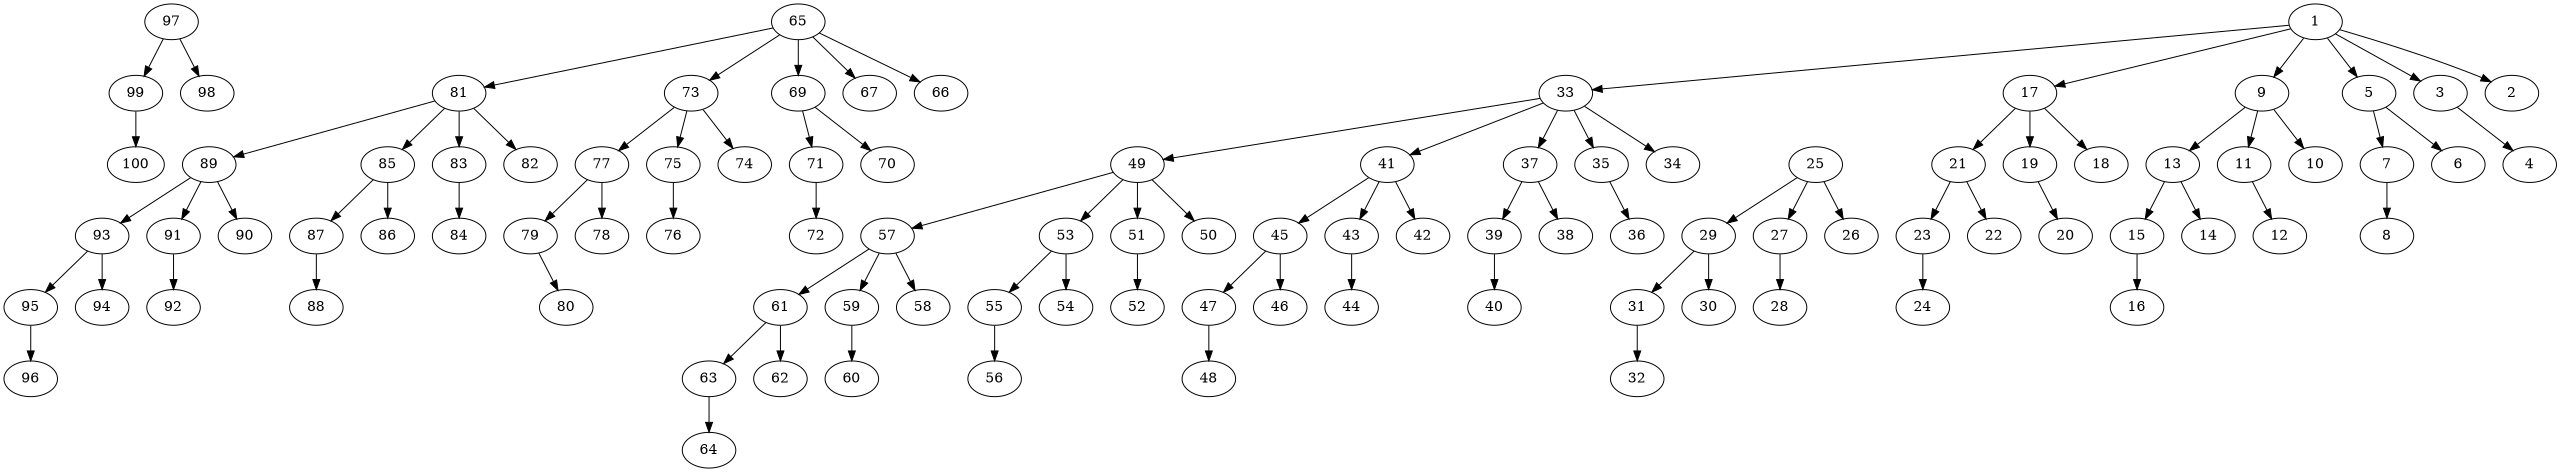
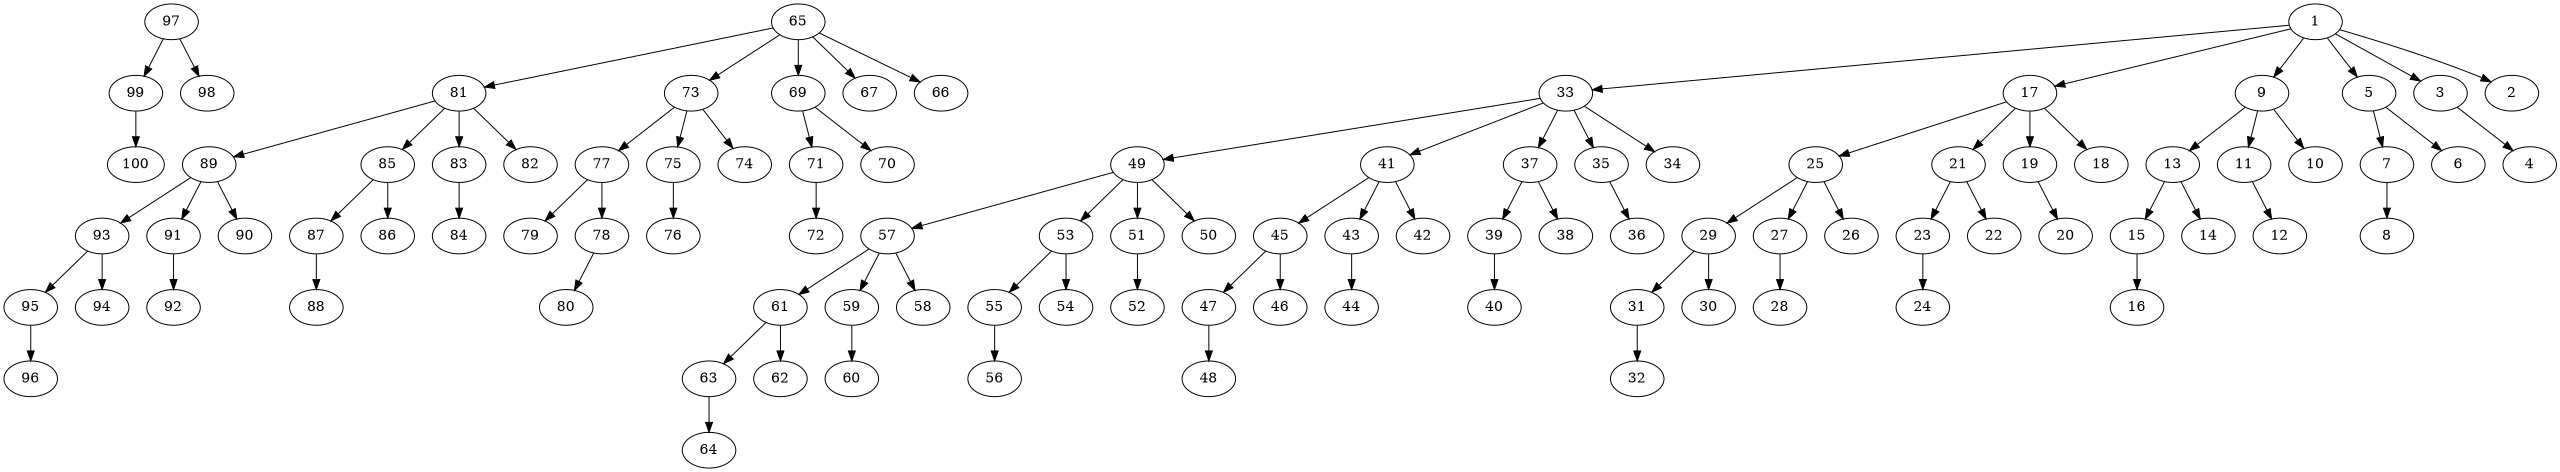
edge "17" -> "25": added
edge "79" -> "80": now "78" -> "80"
